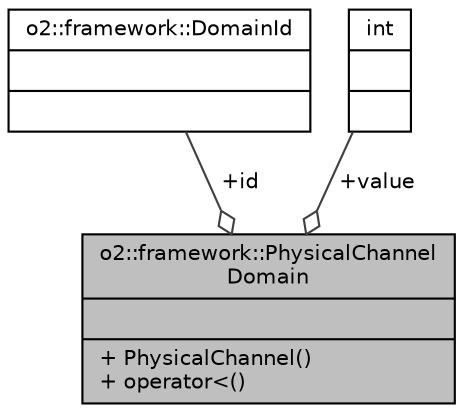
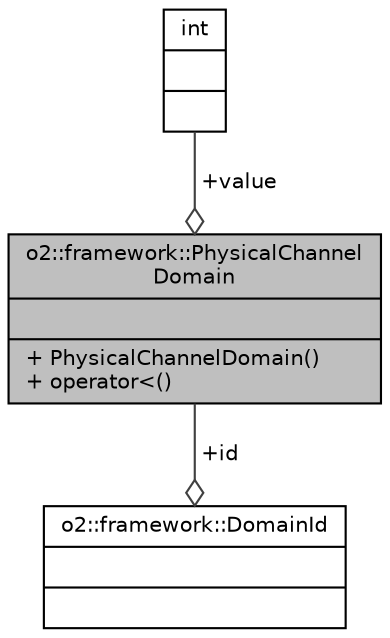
edge "o2::framework::DomainId" -> "o2::framework::PhysicalChannel": reversed
node "o2::framework::PhysicalChannel": text "+ PhysicalChannel()" -> "+ PhysicalChannelDomain()"
